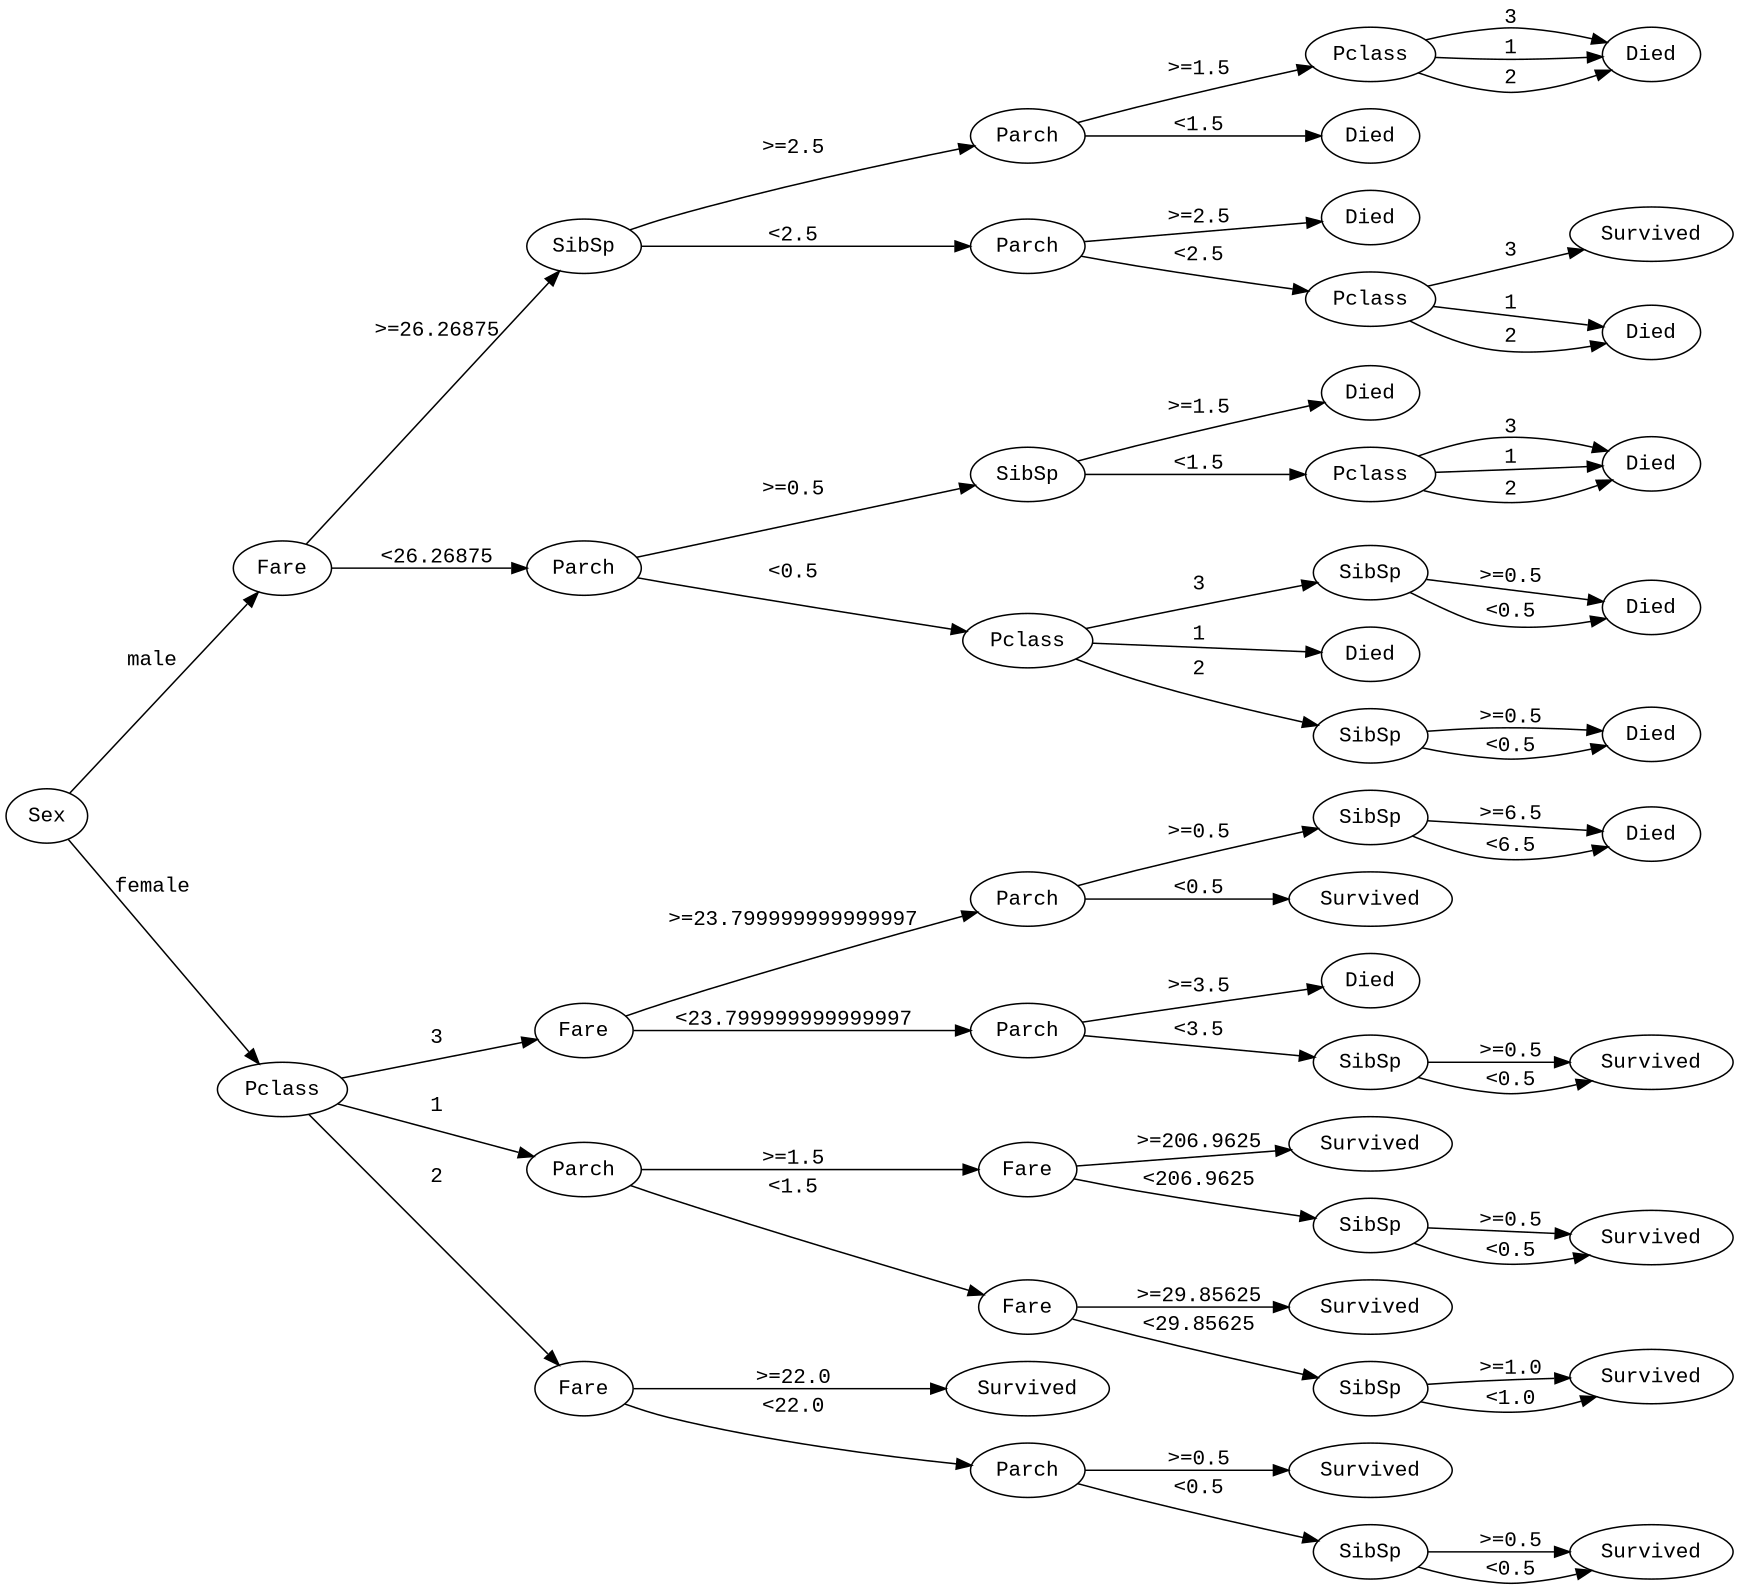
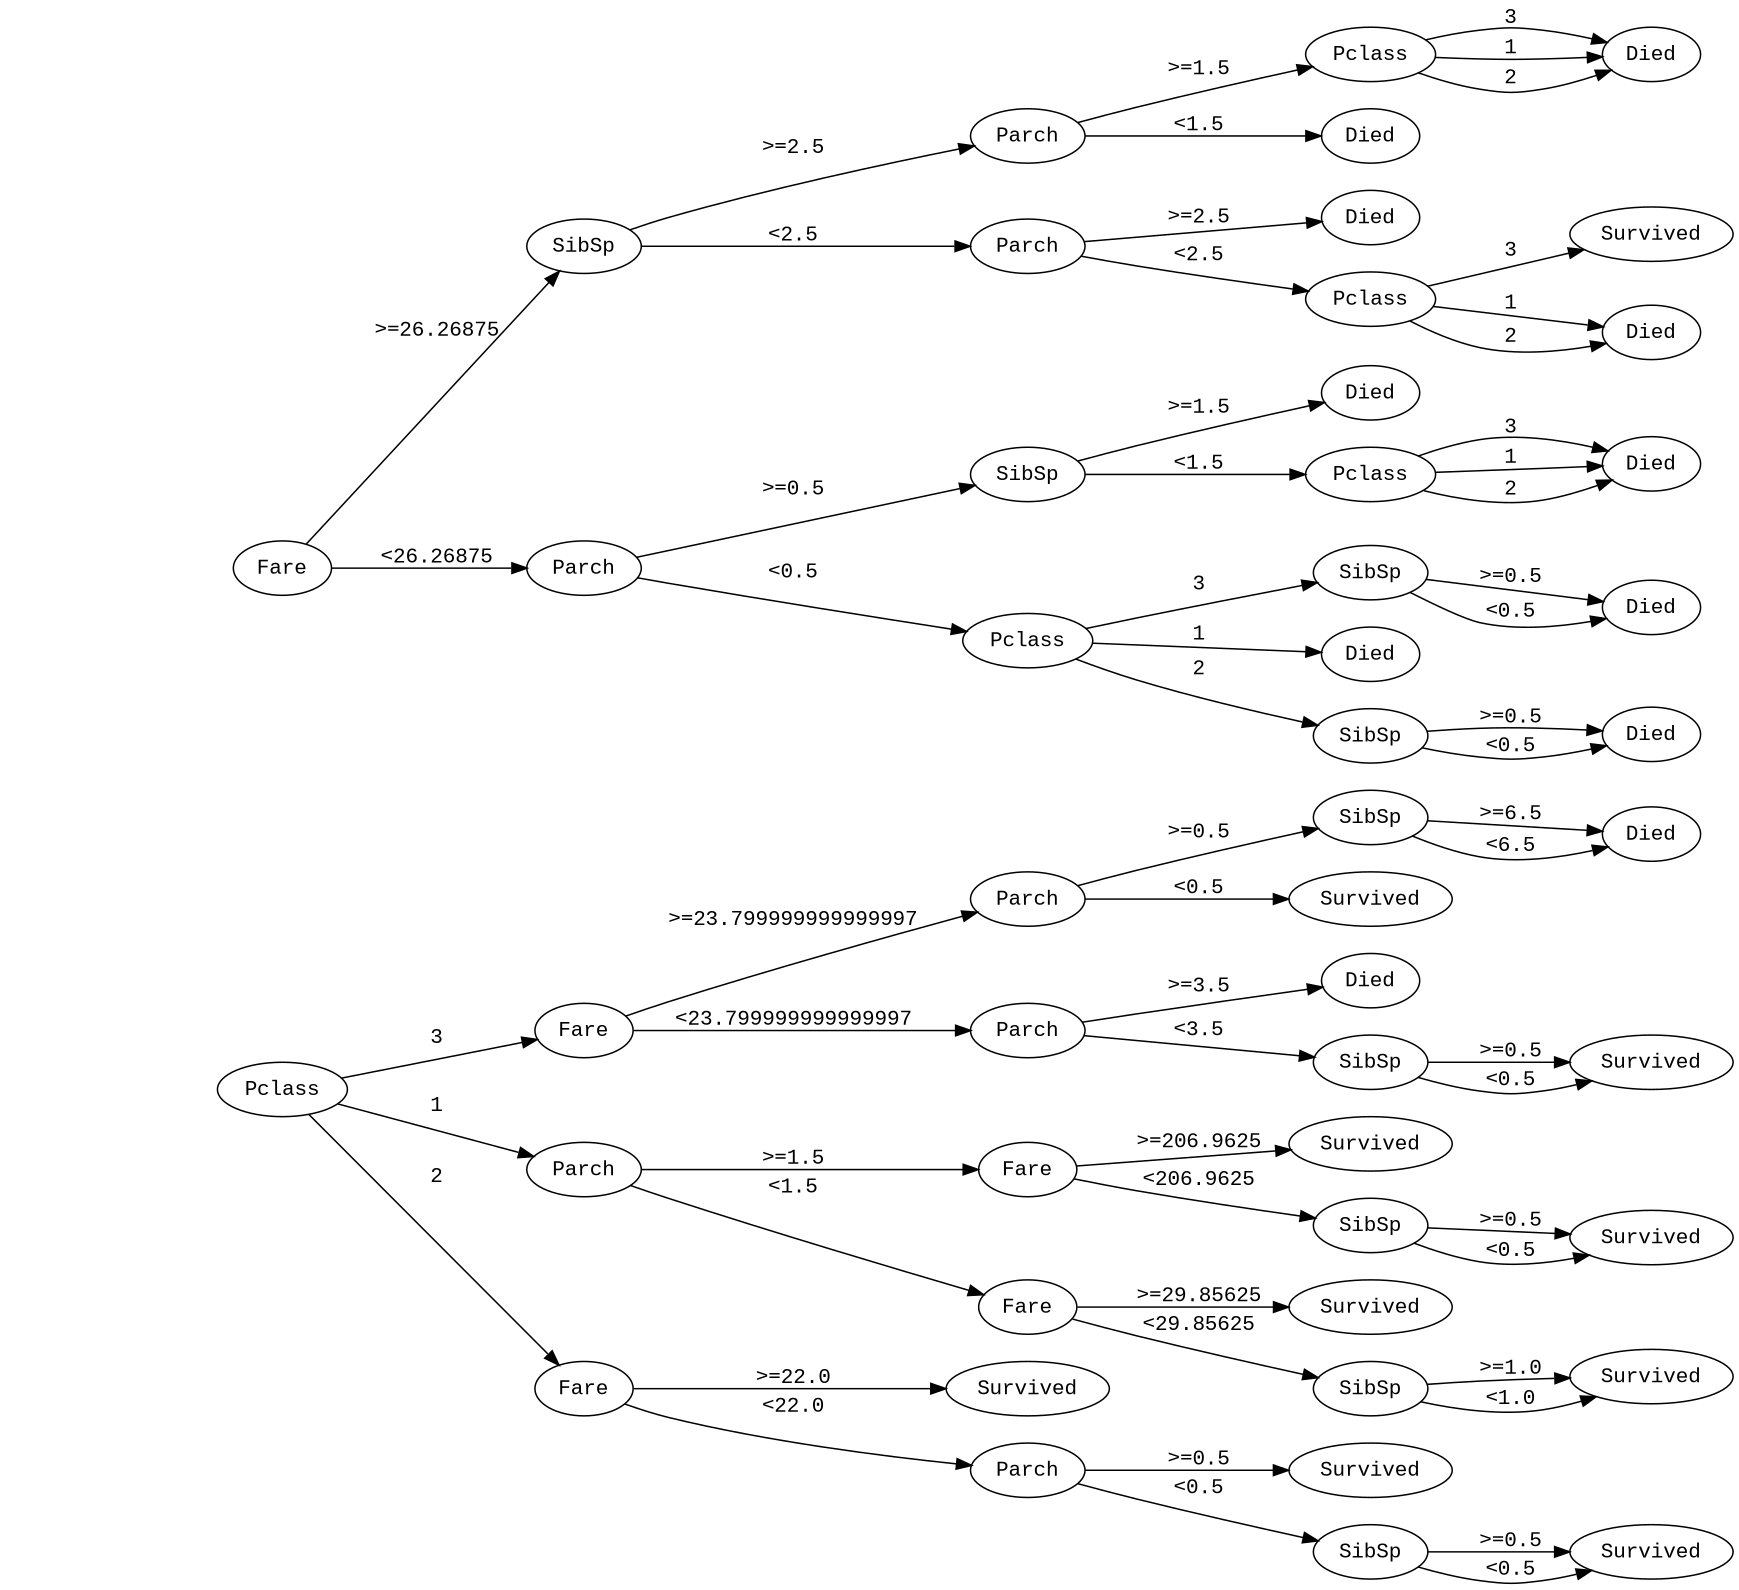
node "Sex": removed
